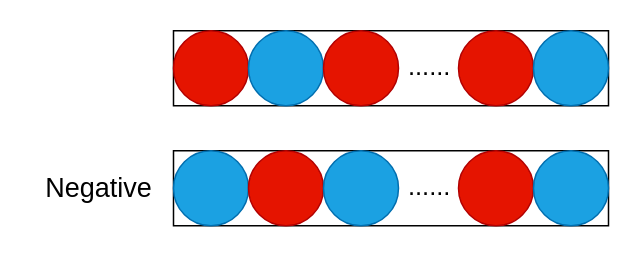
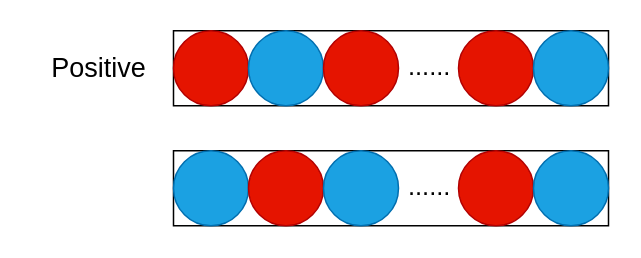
node "Positive": added
node "Negative": removed
